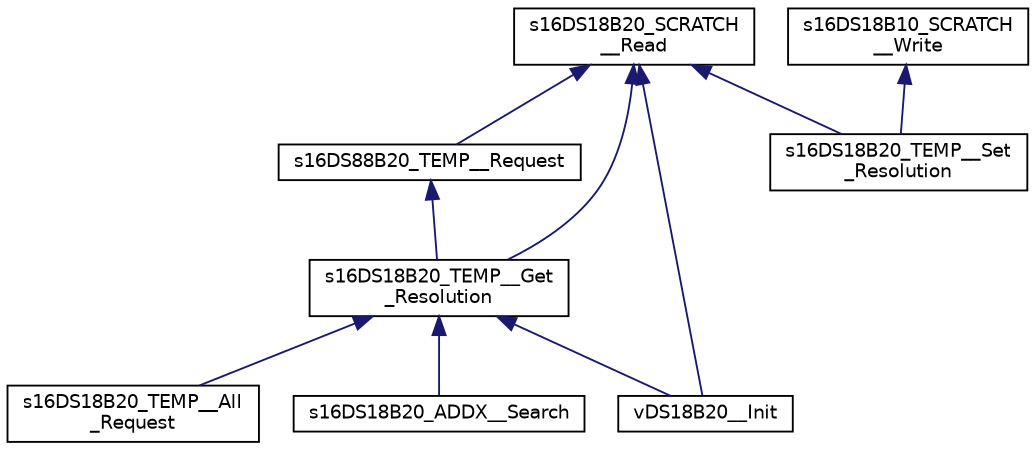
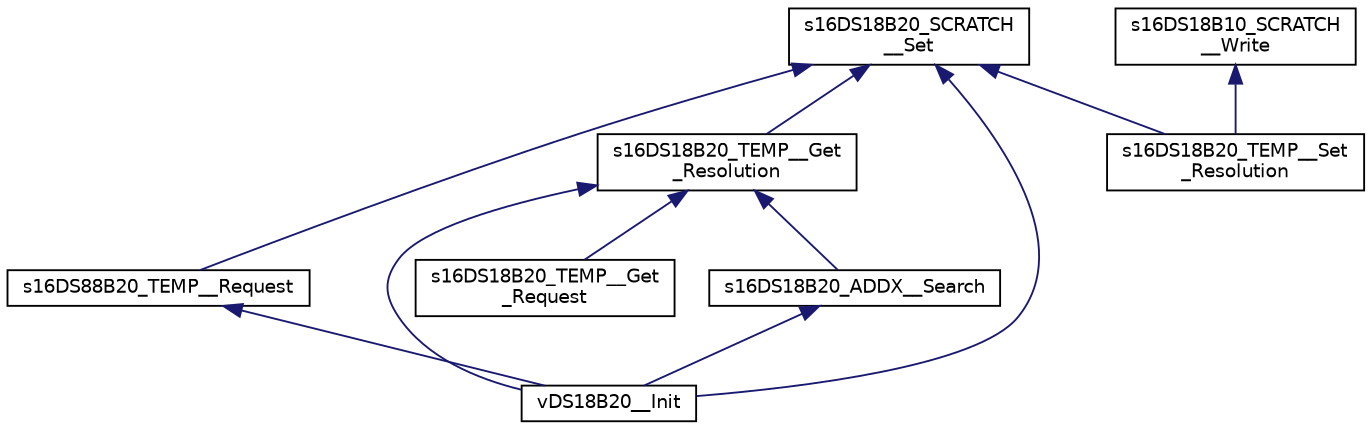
node "s16DS18B20_SCRATCH __Read": label "s16DS18B20_SCRATCH __Read" -> "s16DS18B20_SCRATCH __Set"
edge "s16DS18B20_TEMP__Get _Resolution" -> "s16DS88B20_TEMP__Request": now "vDS18B20__Init" -> "s16DS88B20_TEMP__Request"
edge "vDS18B20__Init" -> "s16DS18B20_ADDX__Search": added
node "s16DS18B20_TEMP__All _Request": label "s16DS18B20_TEMP__All _Request" -> "s16DS18B20_TEMP__Get _Request"
